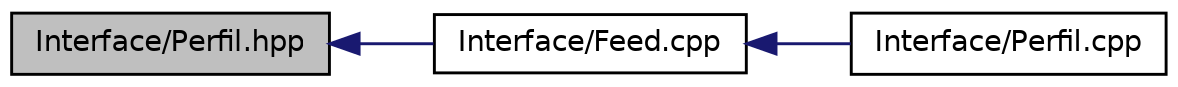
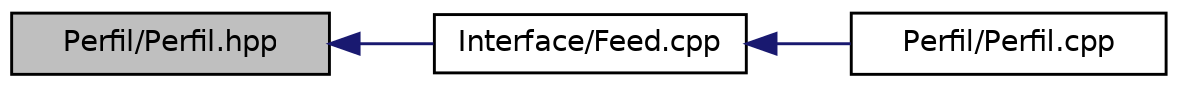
node "Interface/Perfil.hpp": label "Interface/Perfil.hpp" -> "Perfil/Perfil.hpp"
node "Interface/Perfil.cpp": label "Interface/Perfil.cpp" -> "Perfil/Perfil.cpp"
